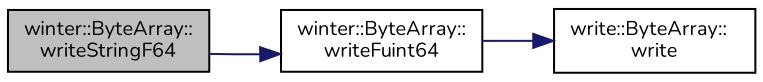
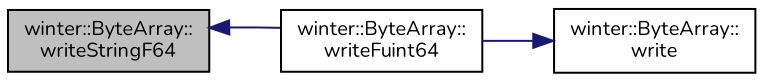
node "write::ByteArray:: write": label "write::ByteArray:: write" -> "winter::ByteArray:: write"
edge "winter::ByteArray:: writeStringF64" -> "winter::ByteArray:: writeFuint64": reversed
